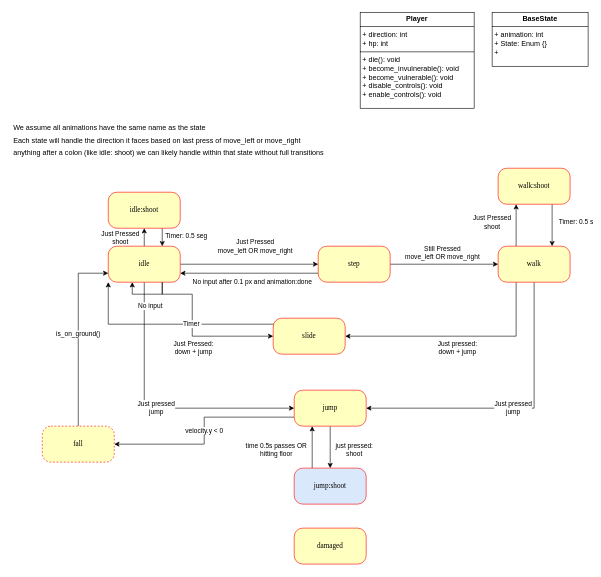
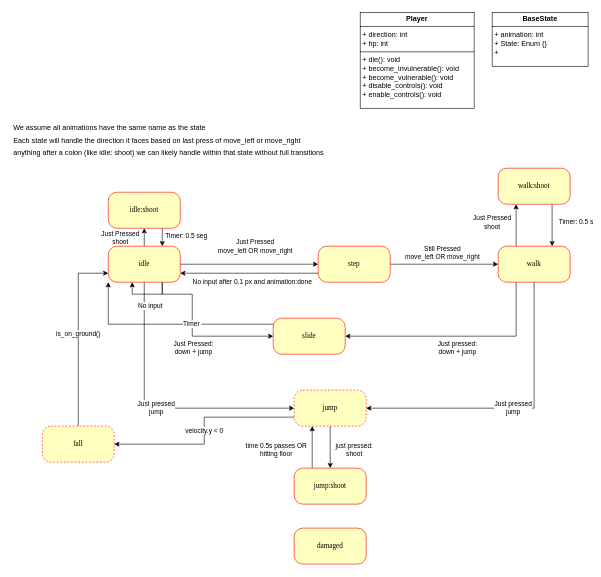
node "jump": style solid -> dashed
node "jump:shoot": fillcolor #dae8fc -> #ffffc0
